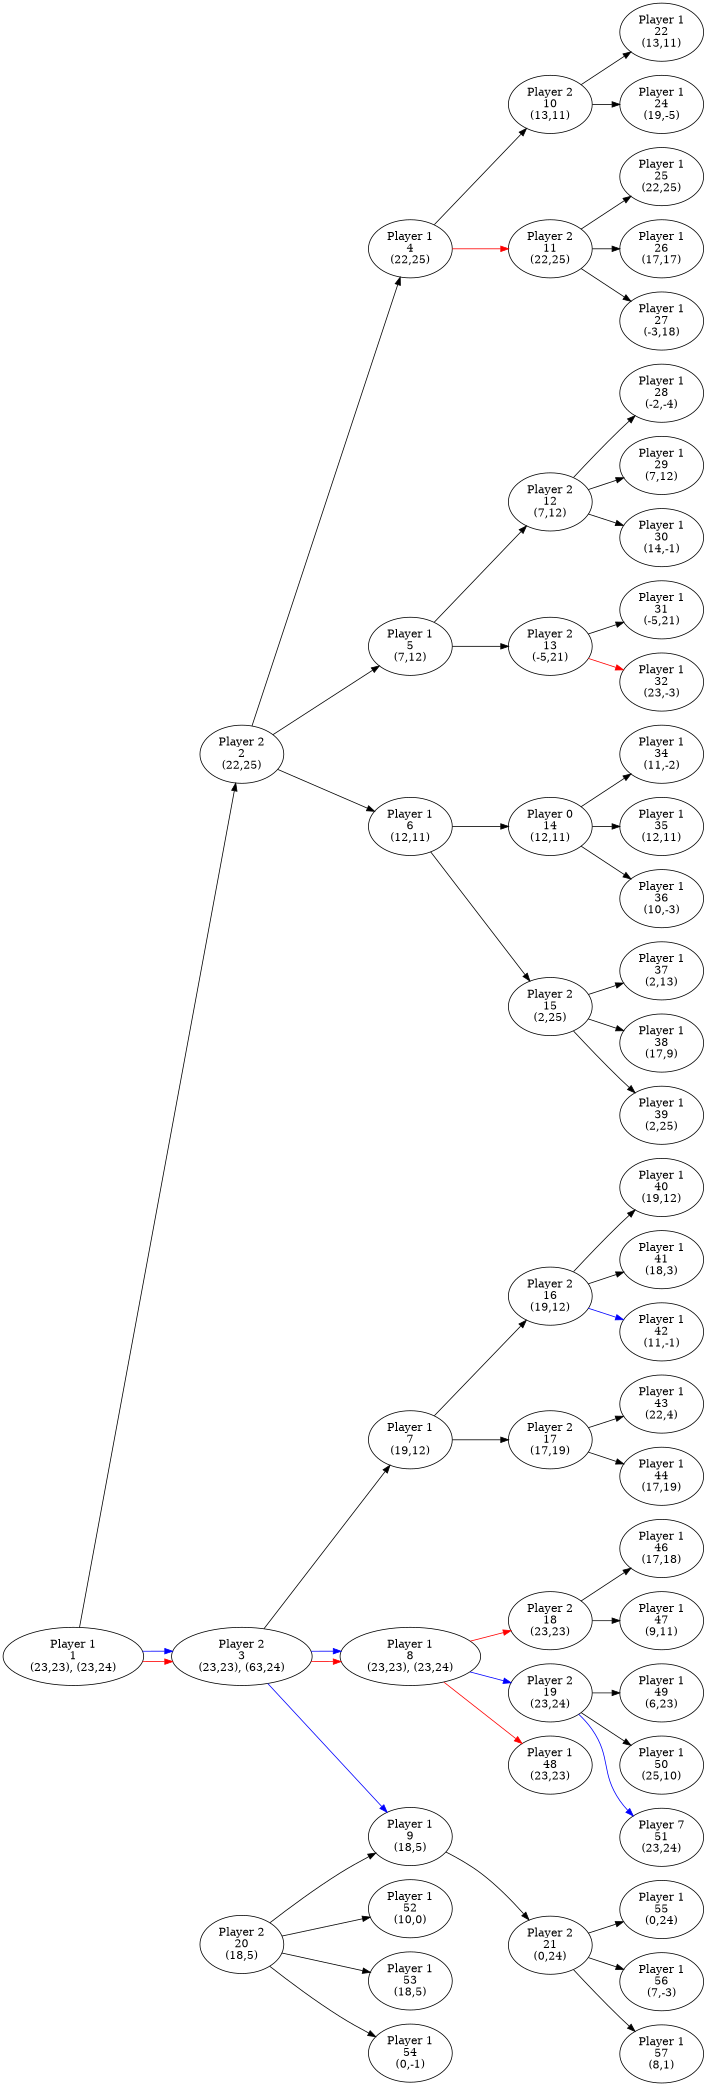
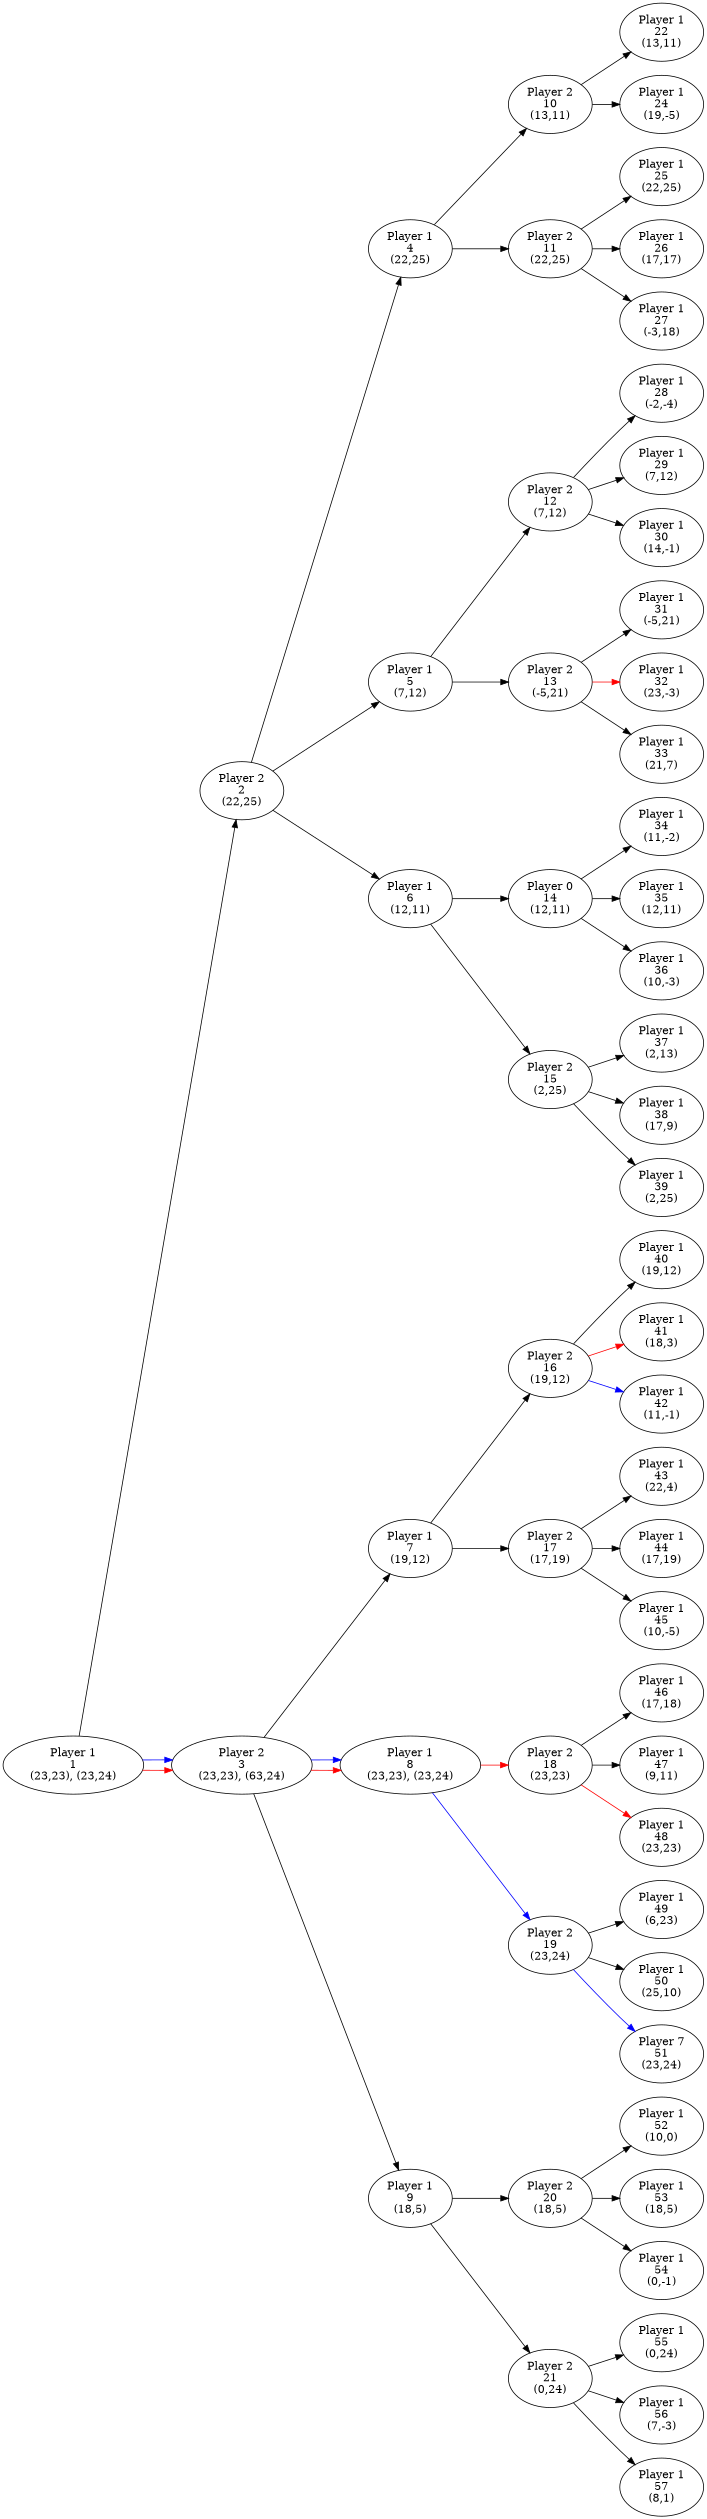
edge "Player 1 4 (22,25)" -> "Player 2 11 (22,25)": color red -> black
node "Player 1 33 (21,7)": added
edge "Player 2 16 (19,12)" -> "Player 1 41 (18,3)": color black -> red
node "Player 1 45 (10,-5)": added
edge "Player 1 8 (23,23), (23,24)" -> "Player 1 48 (23,23)": now "Player 2 18 (23,23)" -> "Player 1 48 (23,23)"
edge "Player 2 3 (23,23), (63,24)" -> "Player 1 9 (18,5)": color blue -> black
edge "Player 2 20 (18,5)" -> "Player 1 9 (18,5)": reversed
